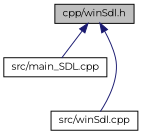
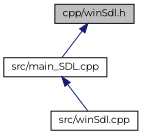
edge "src/winSdl.cpp" -> "cpp/winSdl.h": now "src/winSdl.cpp" -> "src/main_SDL.cpp"
